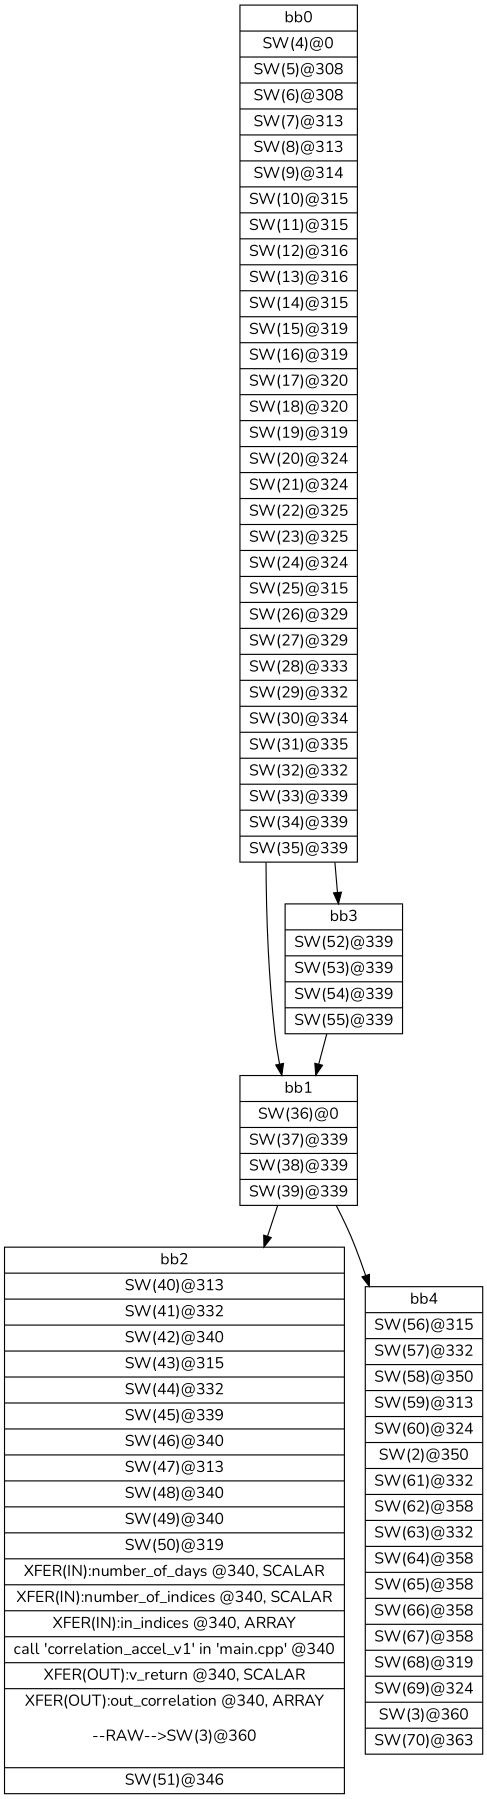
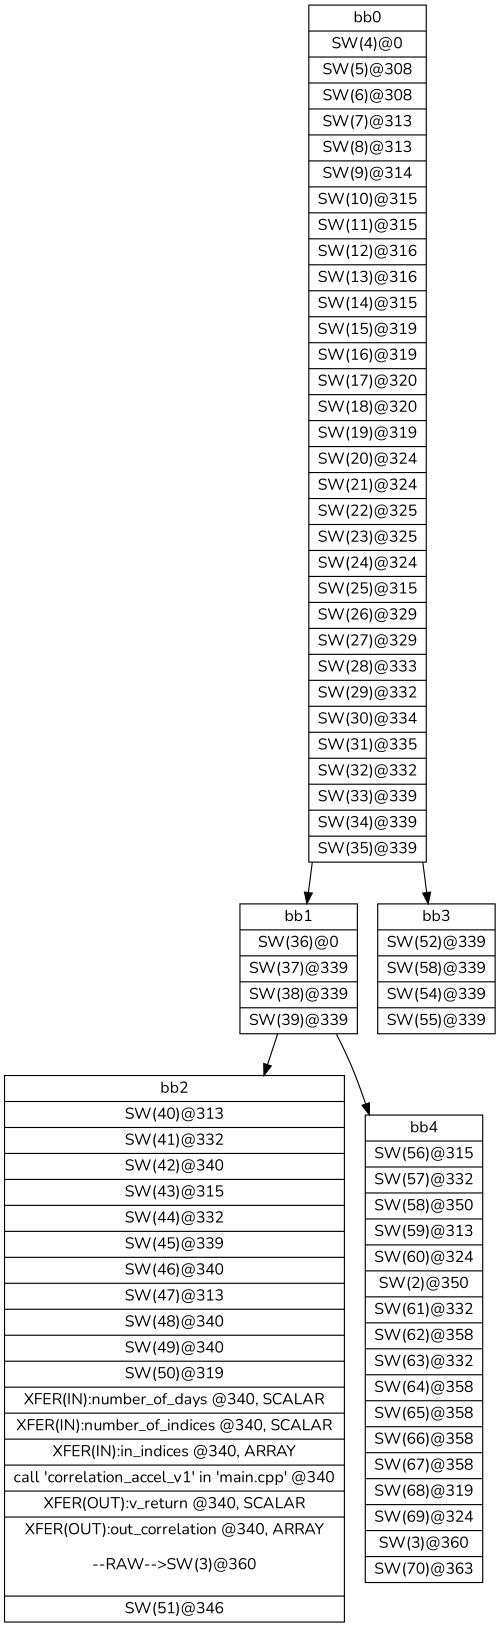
node "bb3": text "SW(53)@339" -> "SW(58)@339"
edge "bb3" -> "bb1": removed
